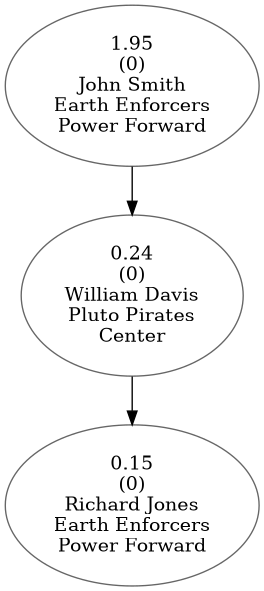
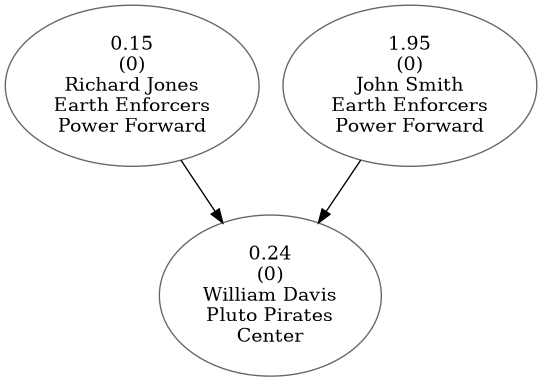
edge "0.24 (0) William Davis Pluto Pirates Center" -> "0.15 (0) Richard Jones Earth Enforcers Power Forward": reversed
